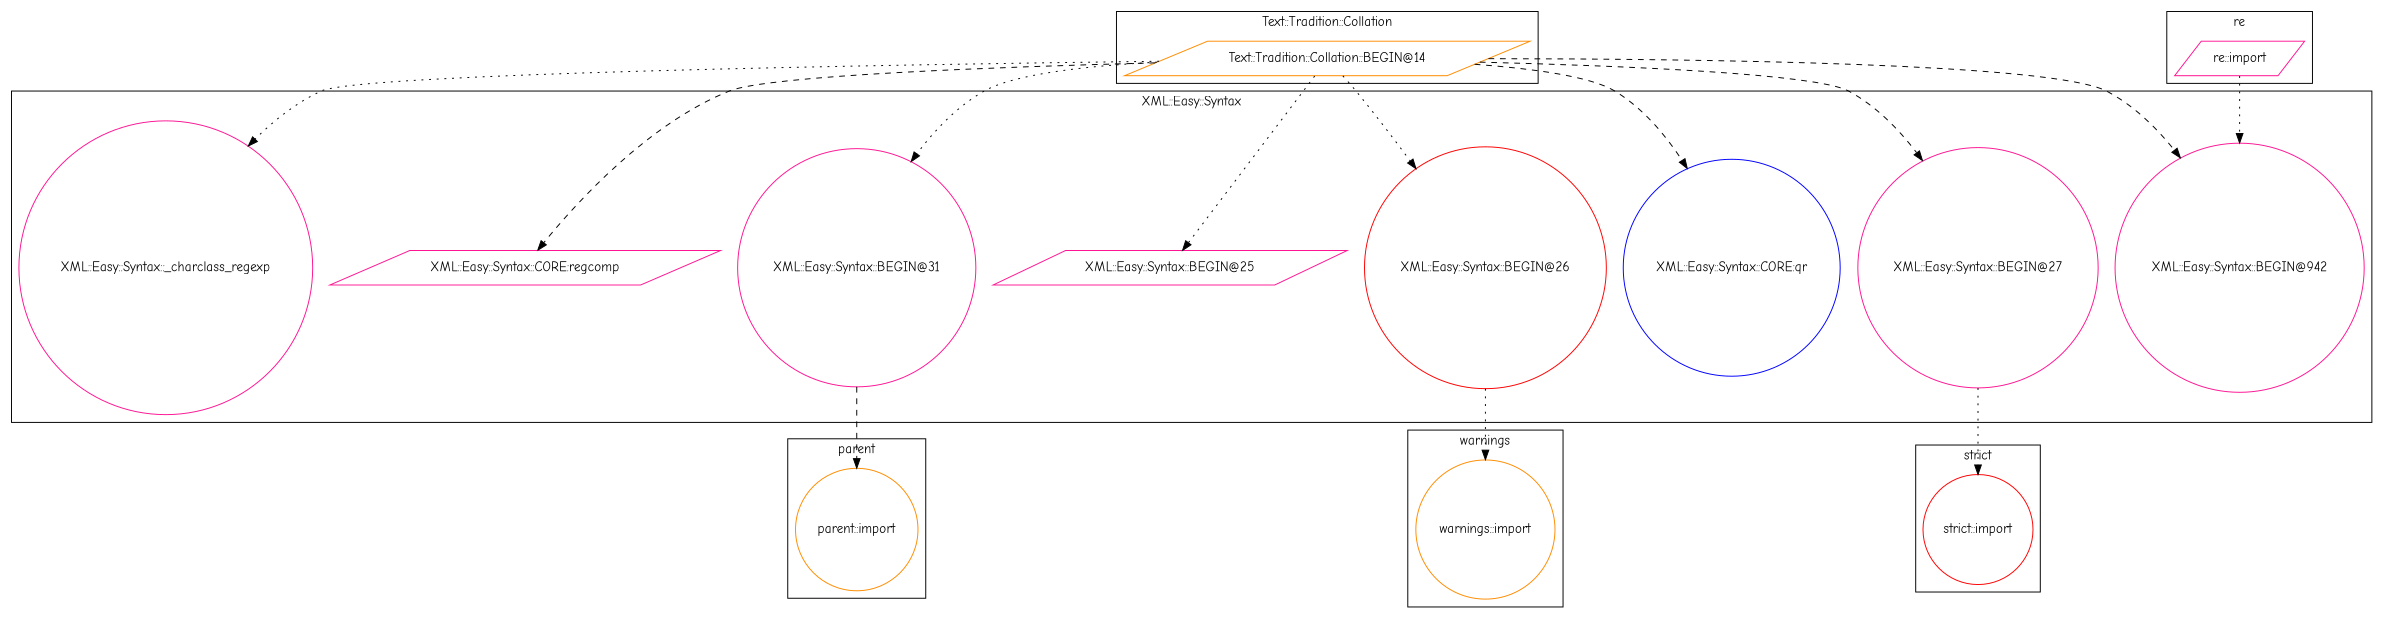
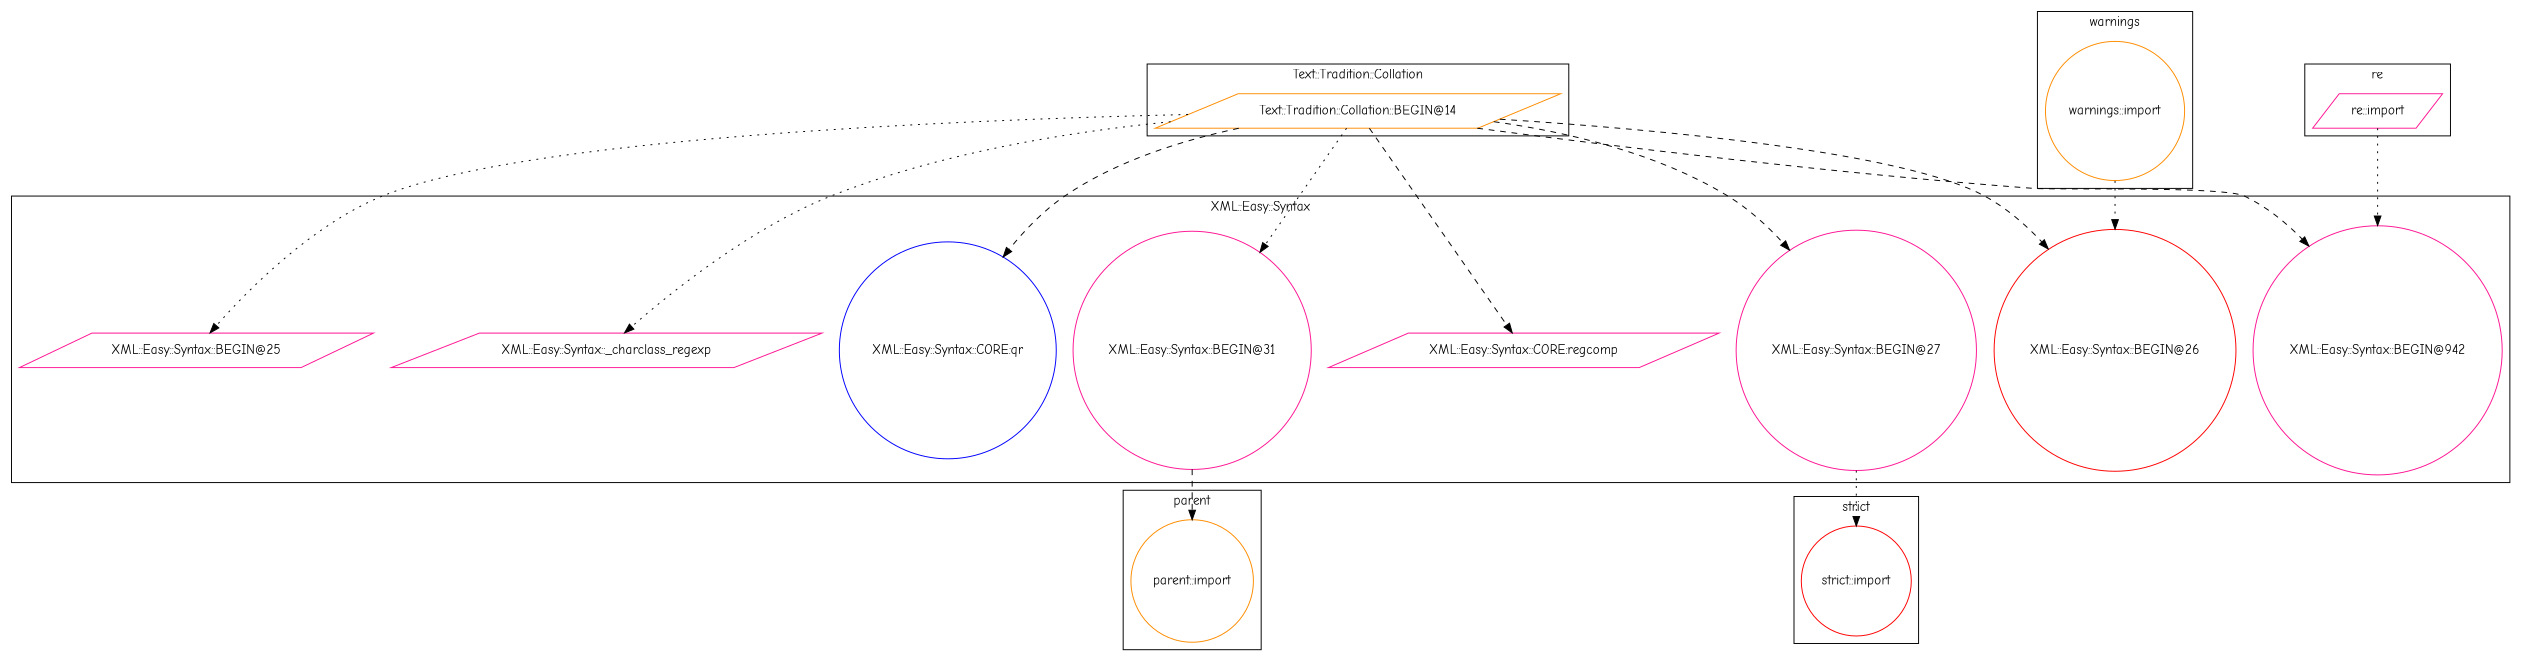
edge "Text::Tradition::Collation::BEGIN@14" -> "XML::Easy::Syntax::BEGIN@26": style dotted -> dashed
node "XML::Easy::Syntax::_charclass_regexp": shape circle -> parallelogram
edge "XML::Easy::Syntax::BEGIN@26" -> "warnings::import": reversed
